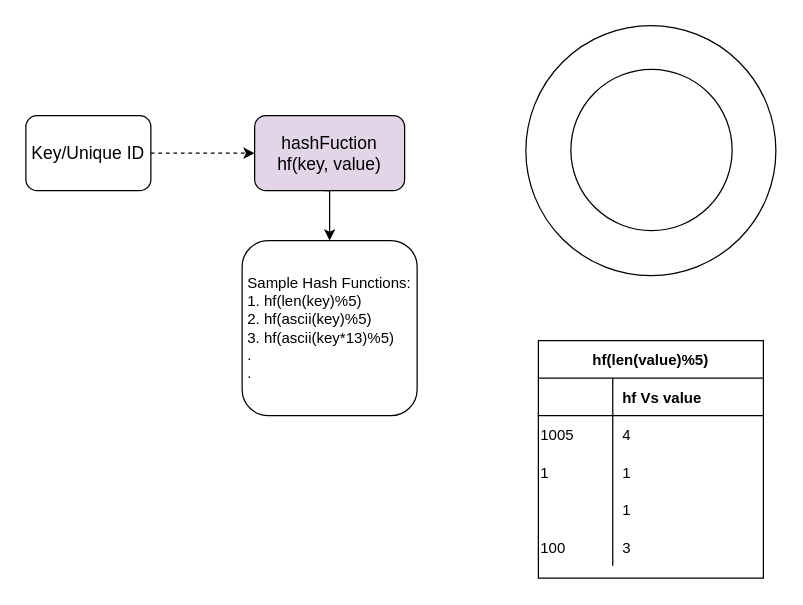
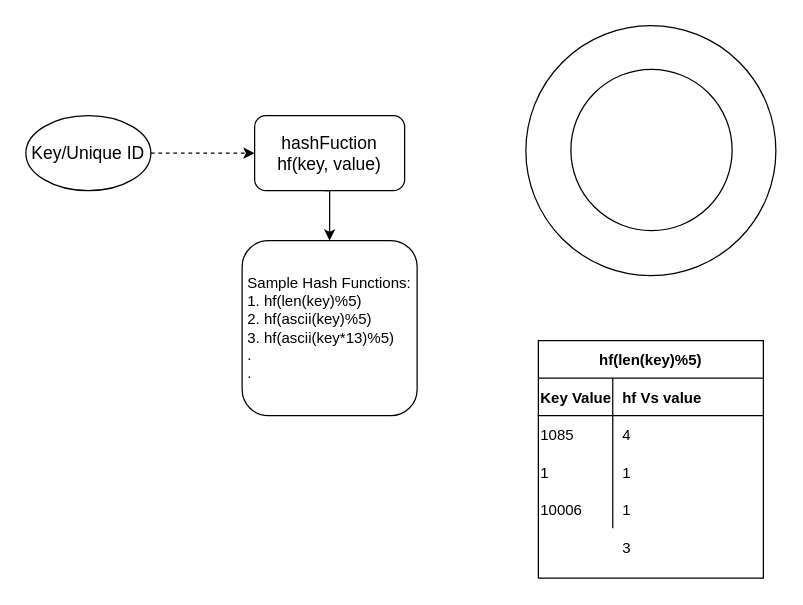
node "Key/Unique ID": shape rounded rectangle -> ellipse
node "hashFuction hf(key, value)": fillcolor #e1d5e7 -> #ffffff
node "hf(len(value)%5)": label "hf(len(value)%5)" -> "hf(len(key)%5)"
node "Key Value": added
node "1005": label "1005" -> "1085"
node "10006": added
node "100": removed
